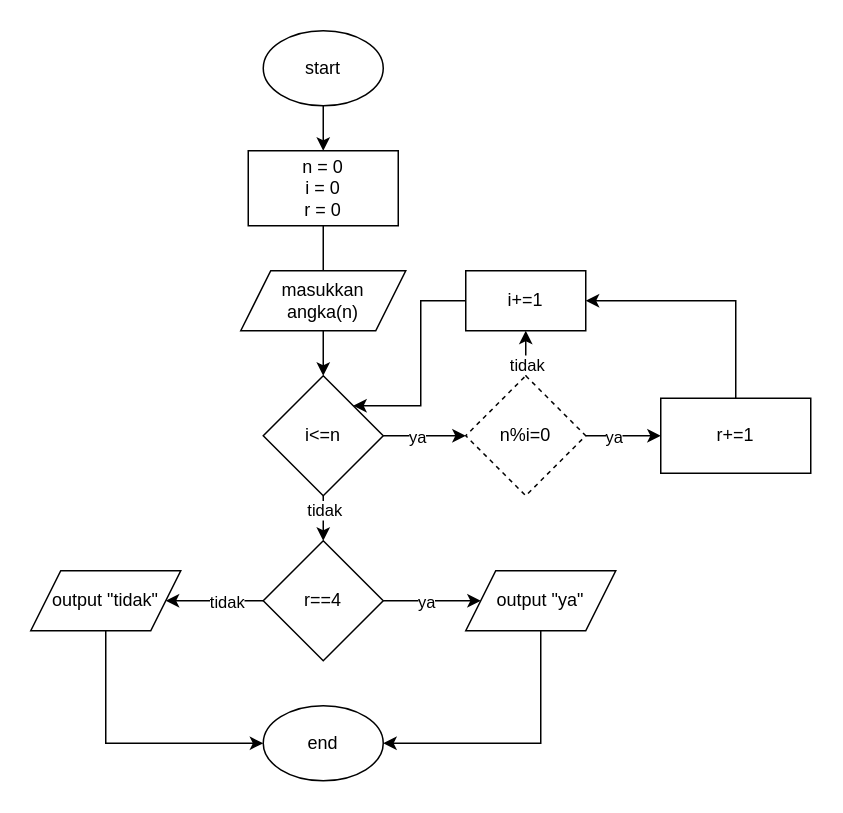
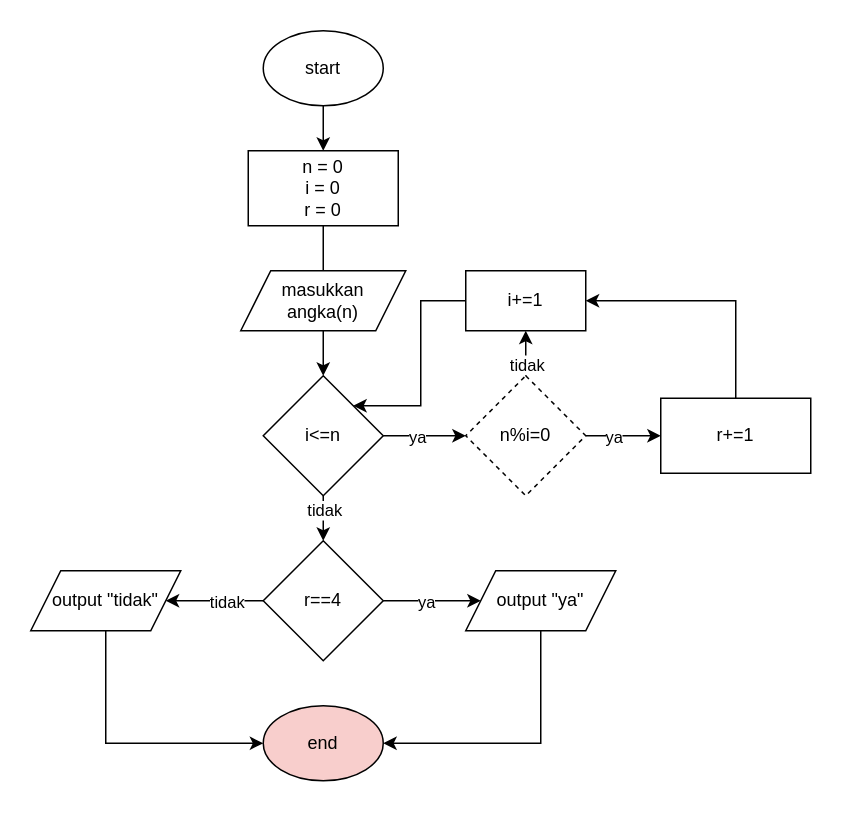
node "end": fillcolor #ffffff -> #f8cecc
